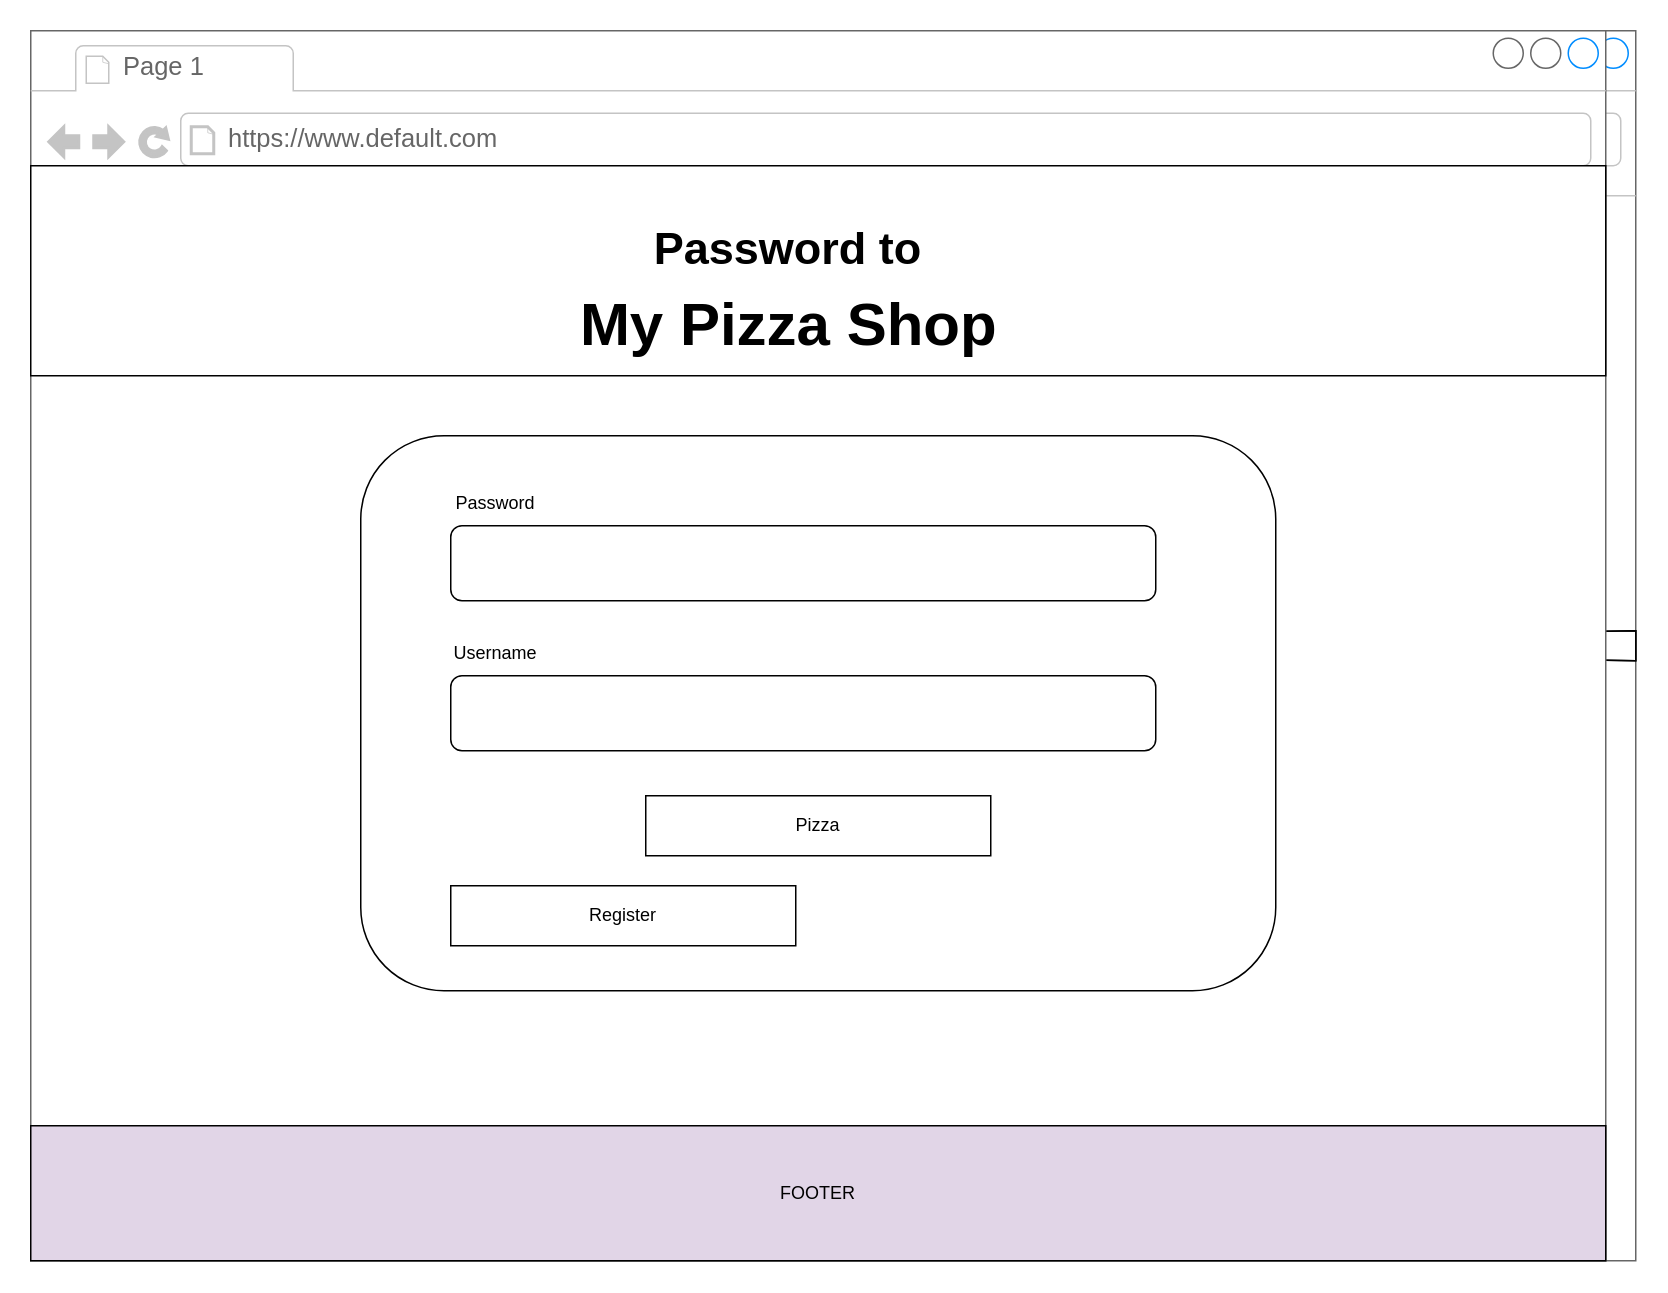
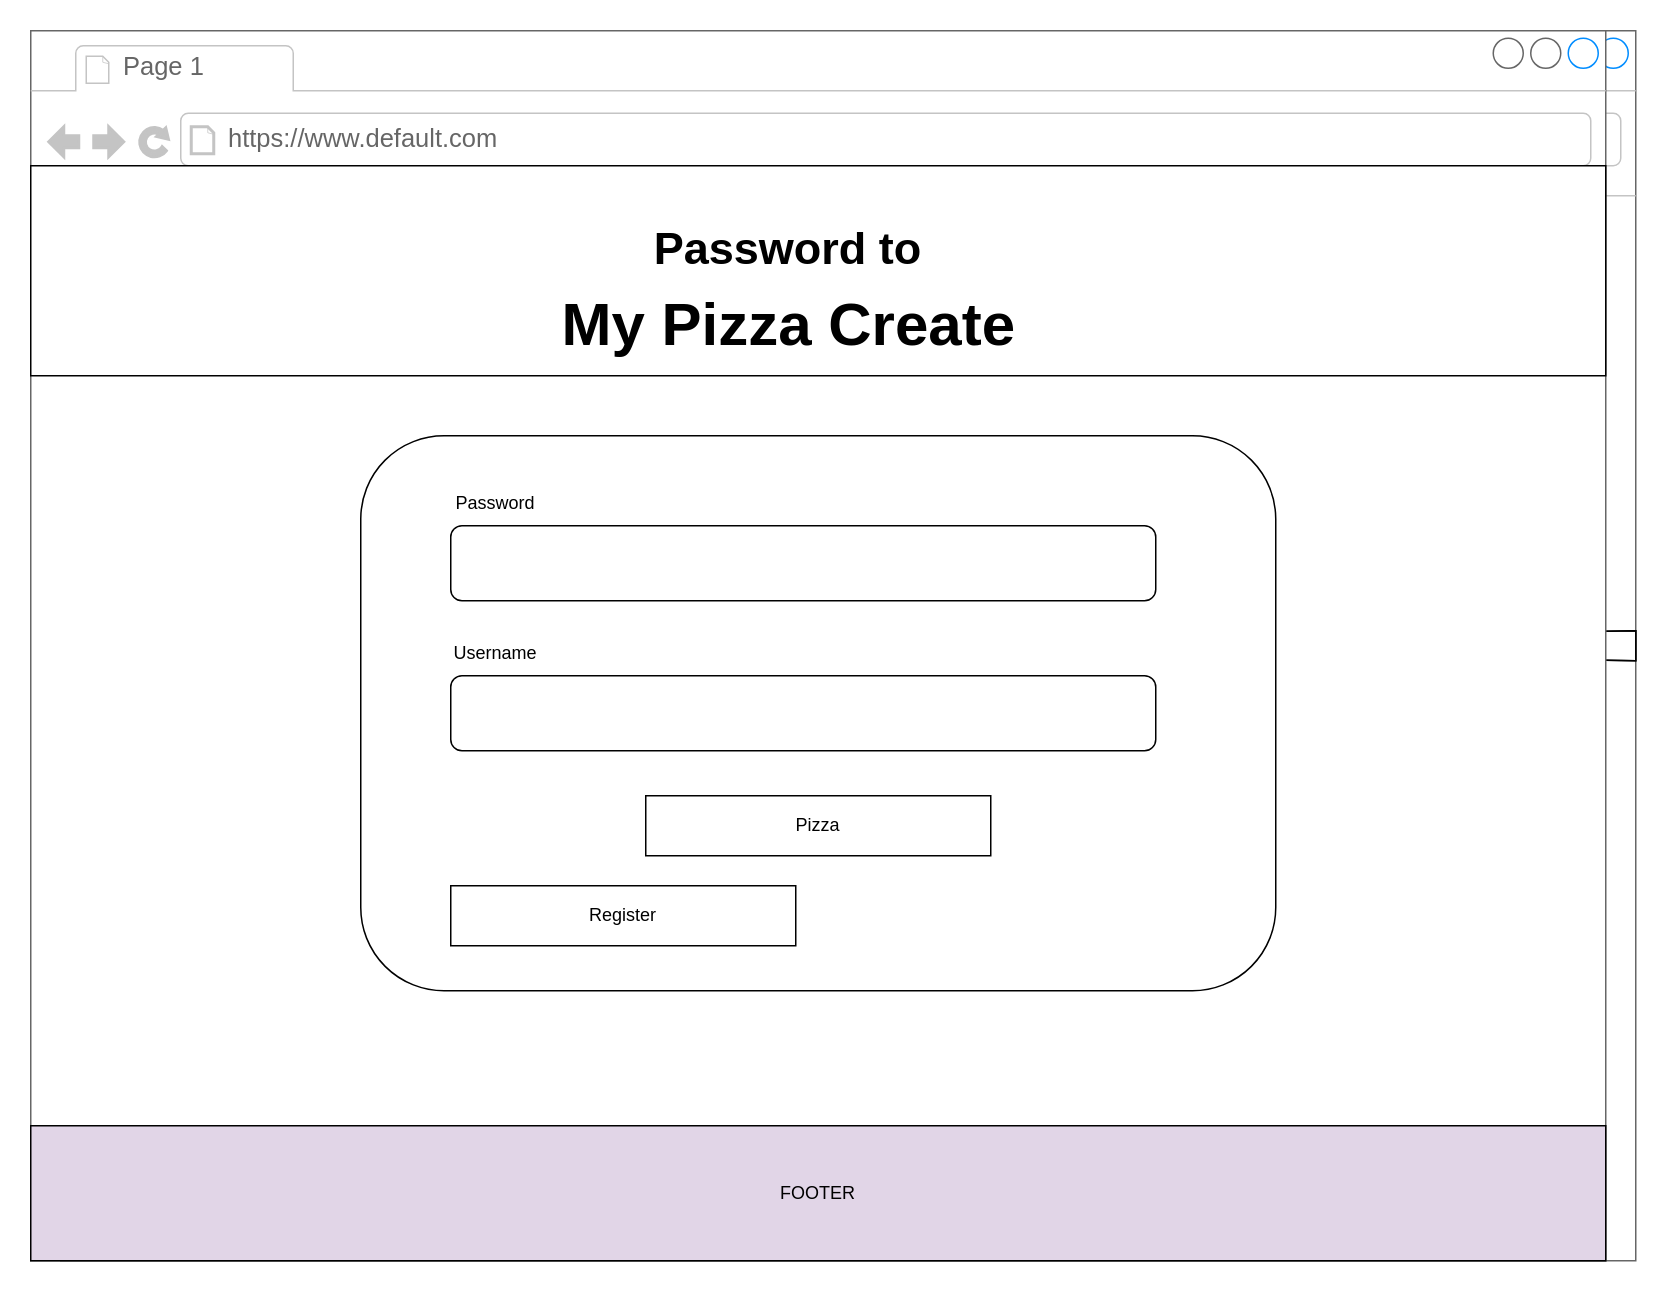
node "My Pizza Shop": label "My Pizza Shop" -> "My Pizza Create"
